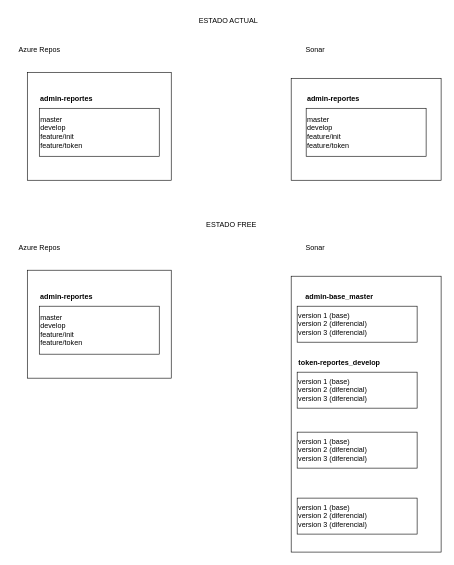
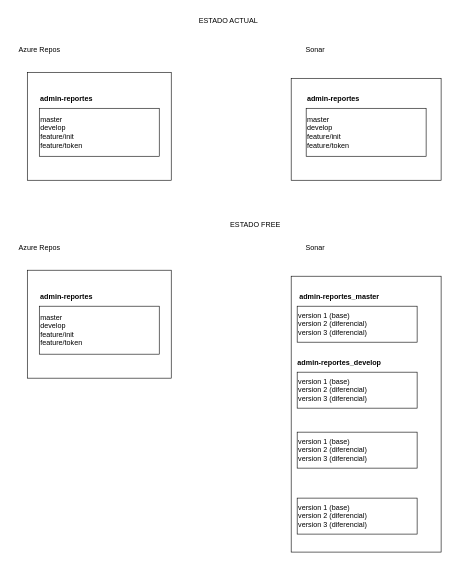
node "ESTADO FREE": moved (231, 225) -> (255, 225)
node "admin-base_master": label "admin-base_master" -> "admin-reportes_master"
node "token-reportes_develop": label "token-reportes_develop" -> "admin-reportes_develop"
